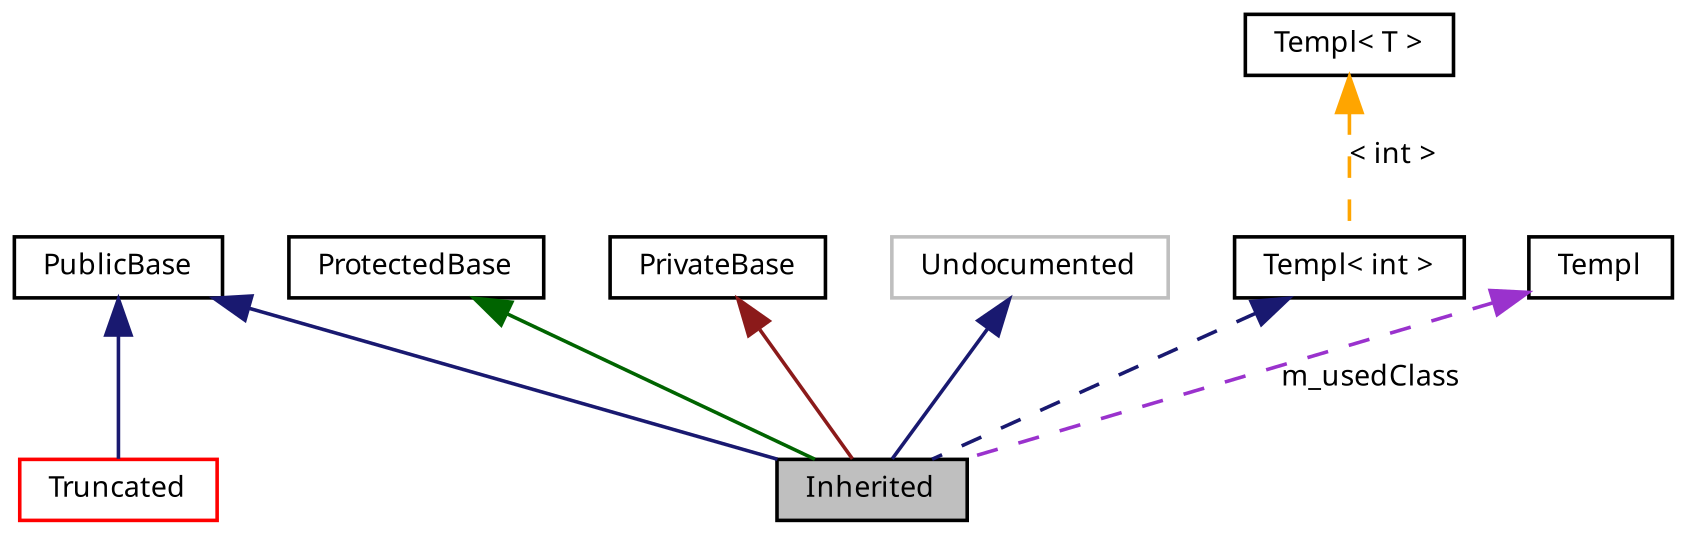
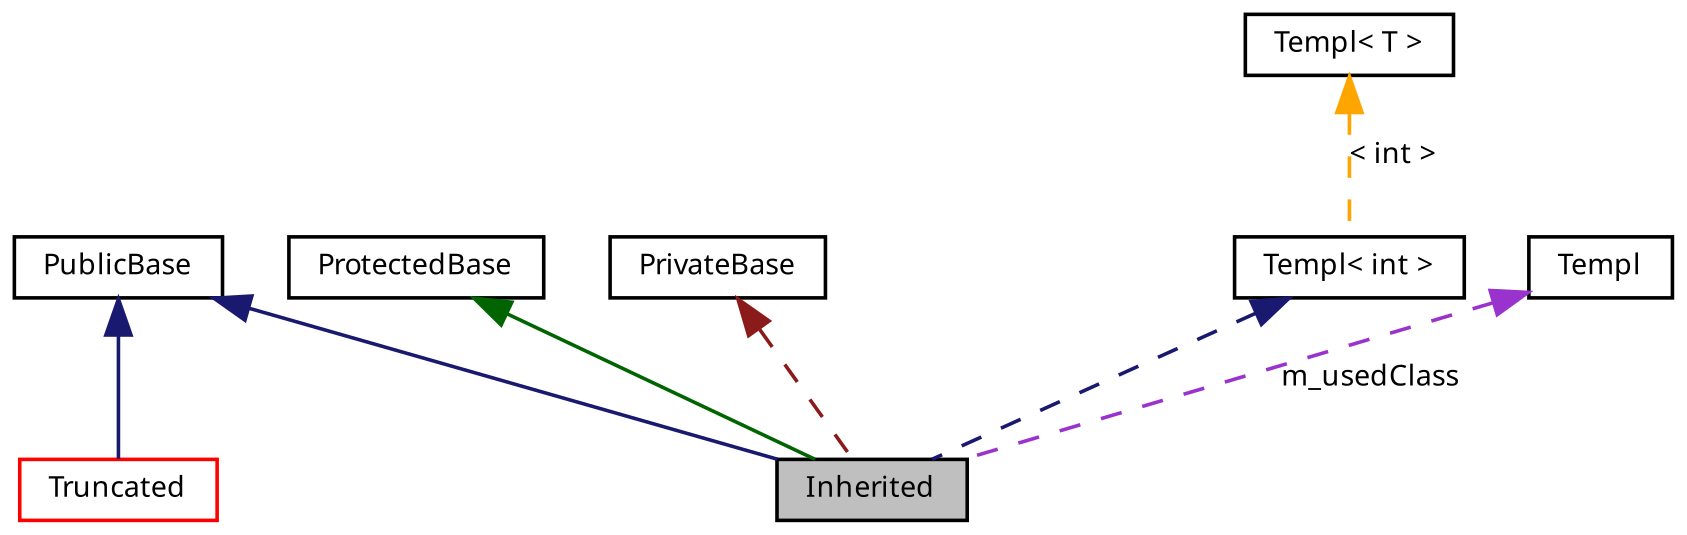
node "Undocumented": removed
edge "Inherited" -> "PrivateBase": style solid -> dashed
